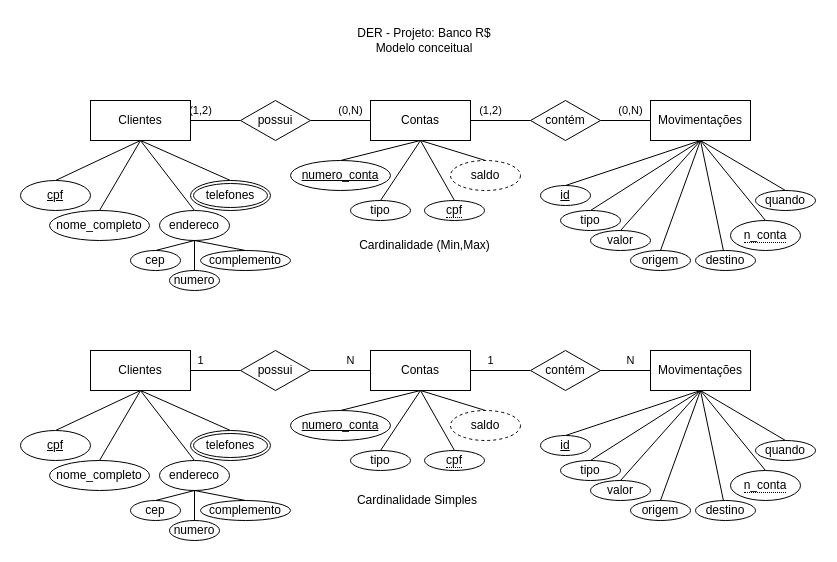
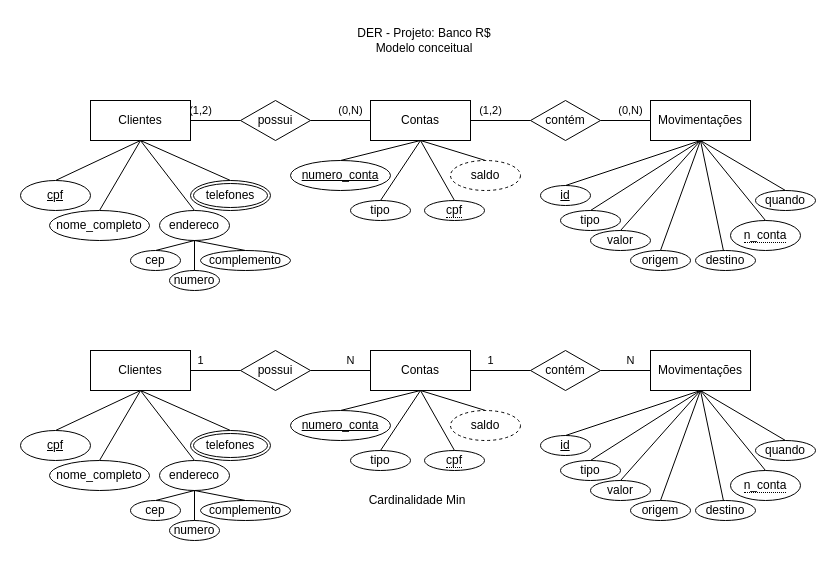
node "Cardinalidade (Min,Max)": removed
node "Cardinalidade Simples": label "Cardinalidade Simples" -> "Cardinalidade Min"
